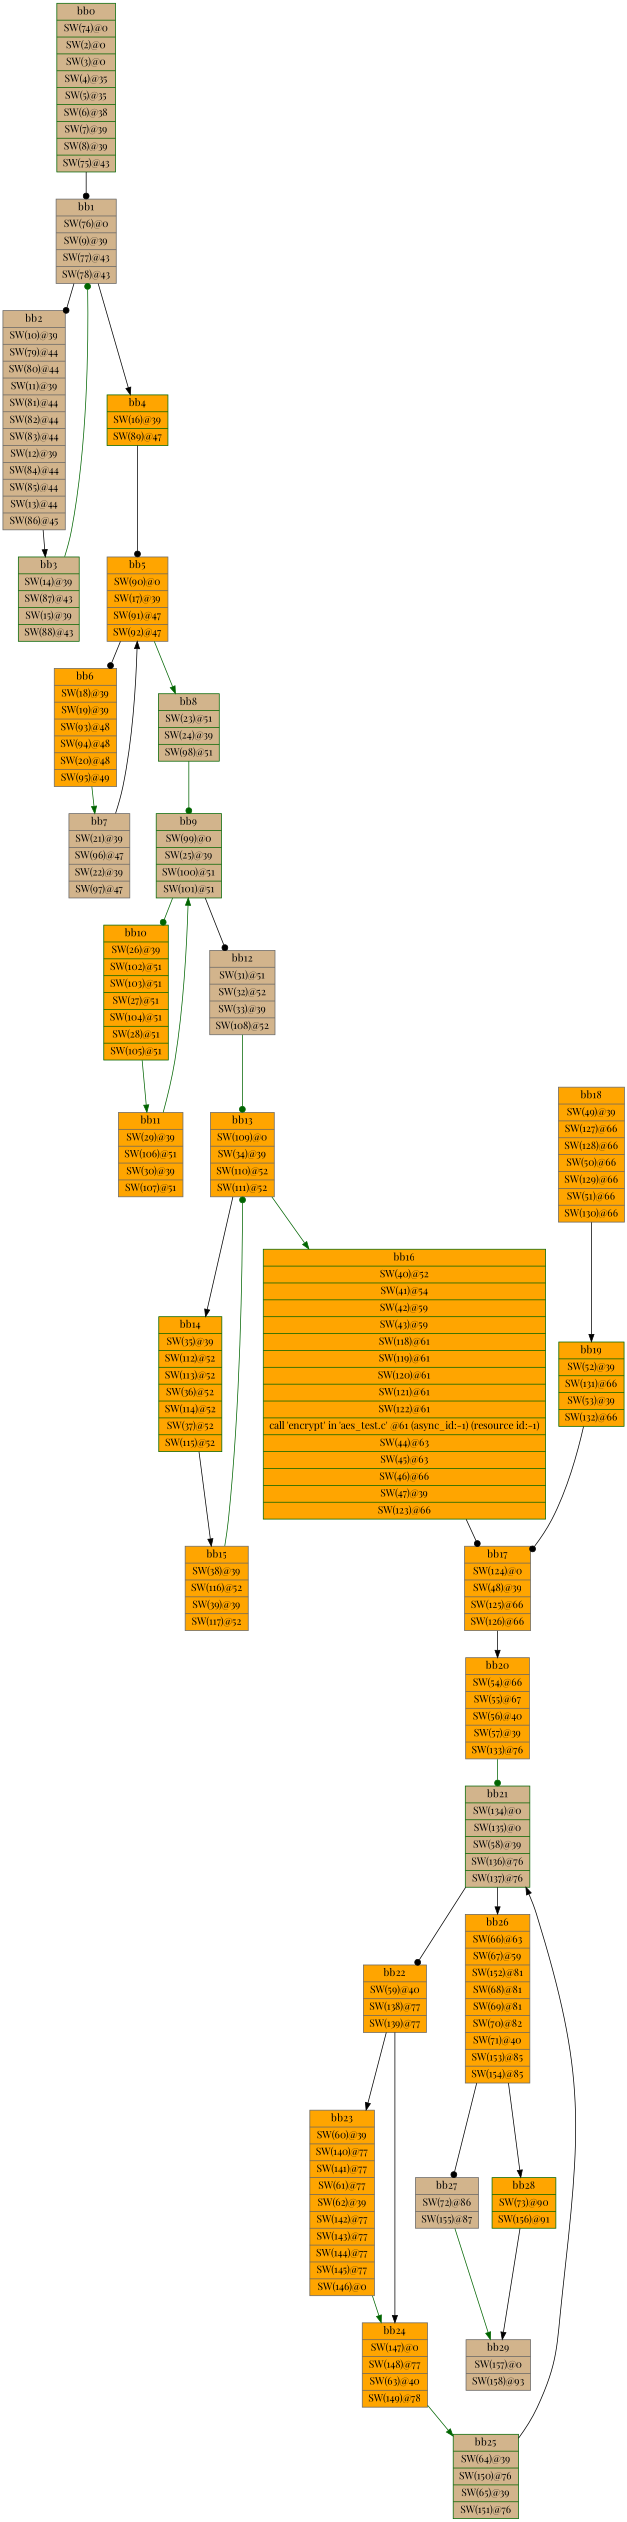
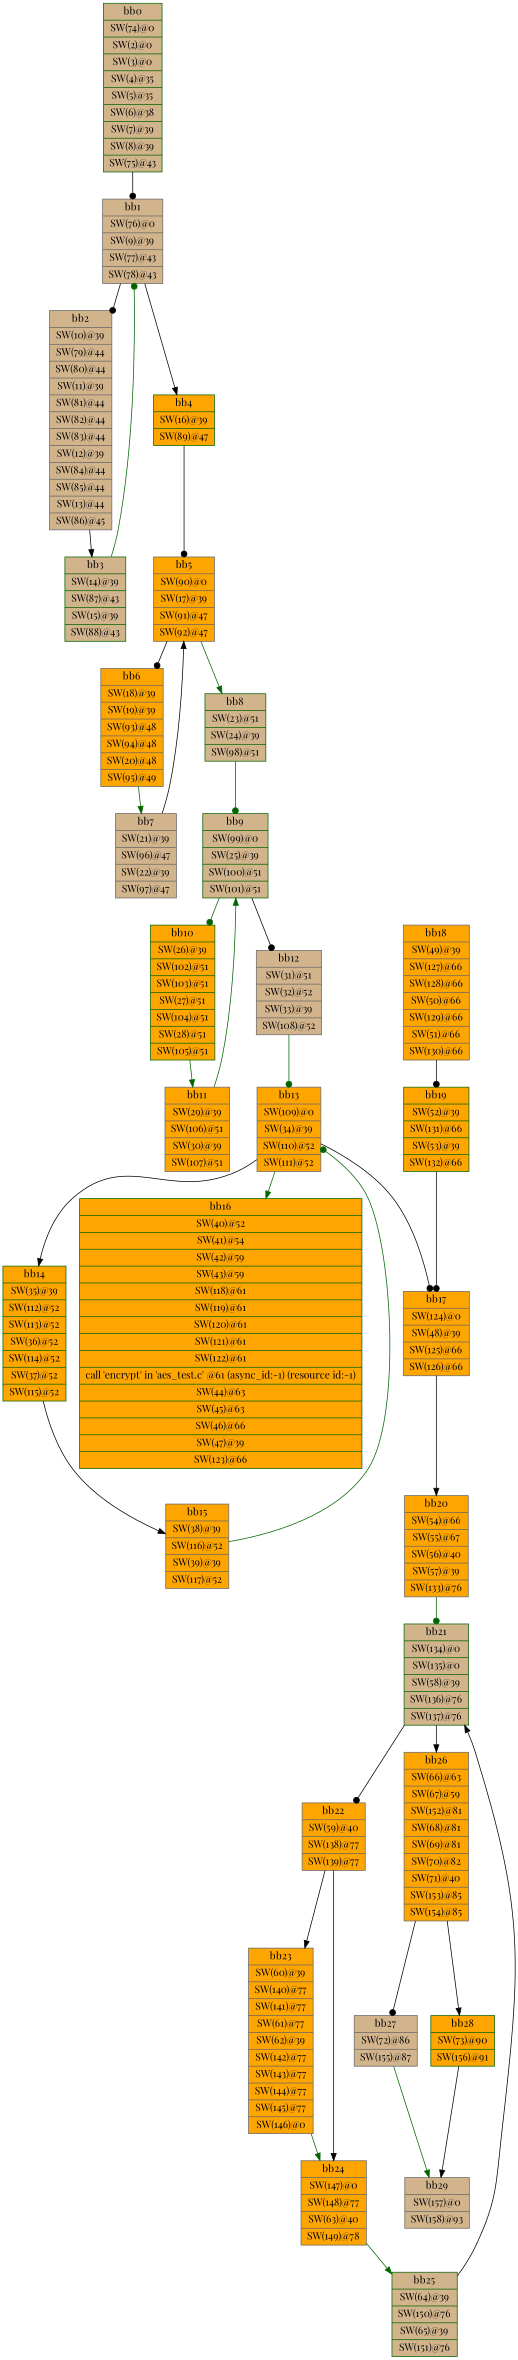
edge "bb18" -> "bb19": arrowhead normal -> dot
edge "bb16" -> "bb17": now "bb13" -> "bb17"
